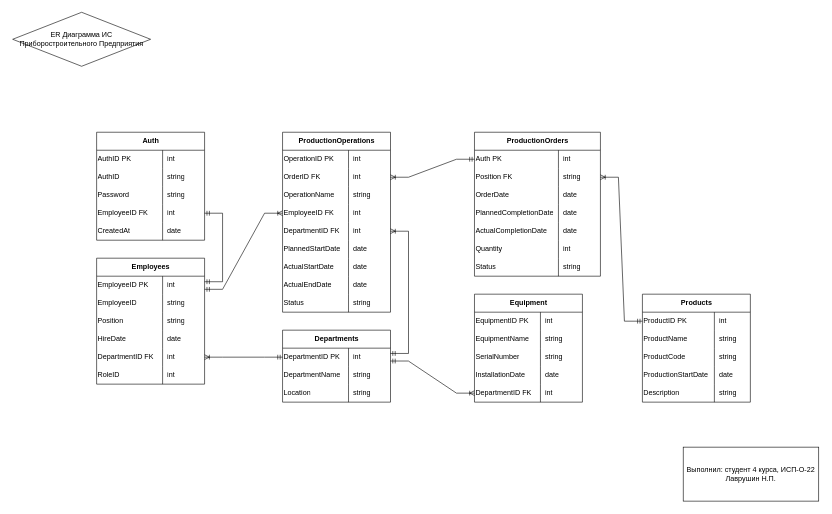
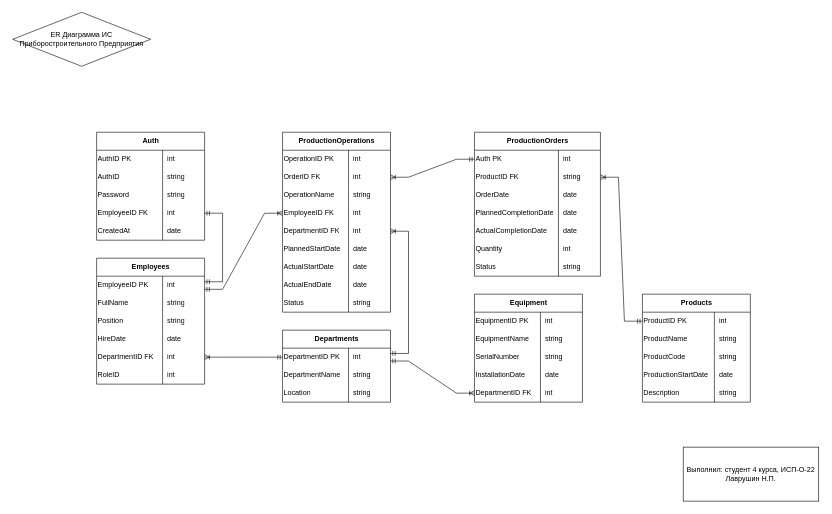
node "Position FK": label "Position FK" -> "ProductID FK"
node "EmployeeID": label "EmployeeID" -> "FullName"
